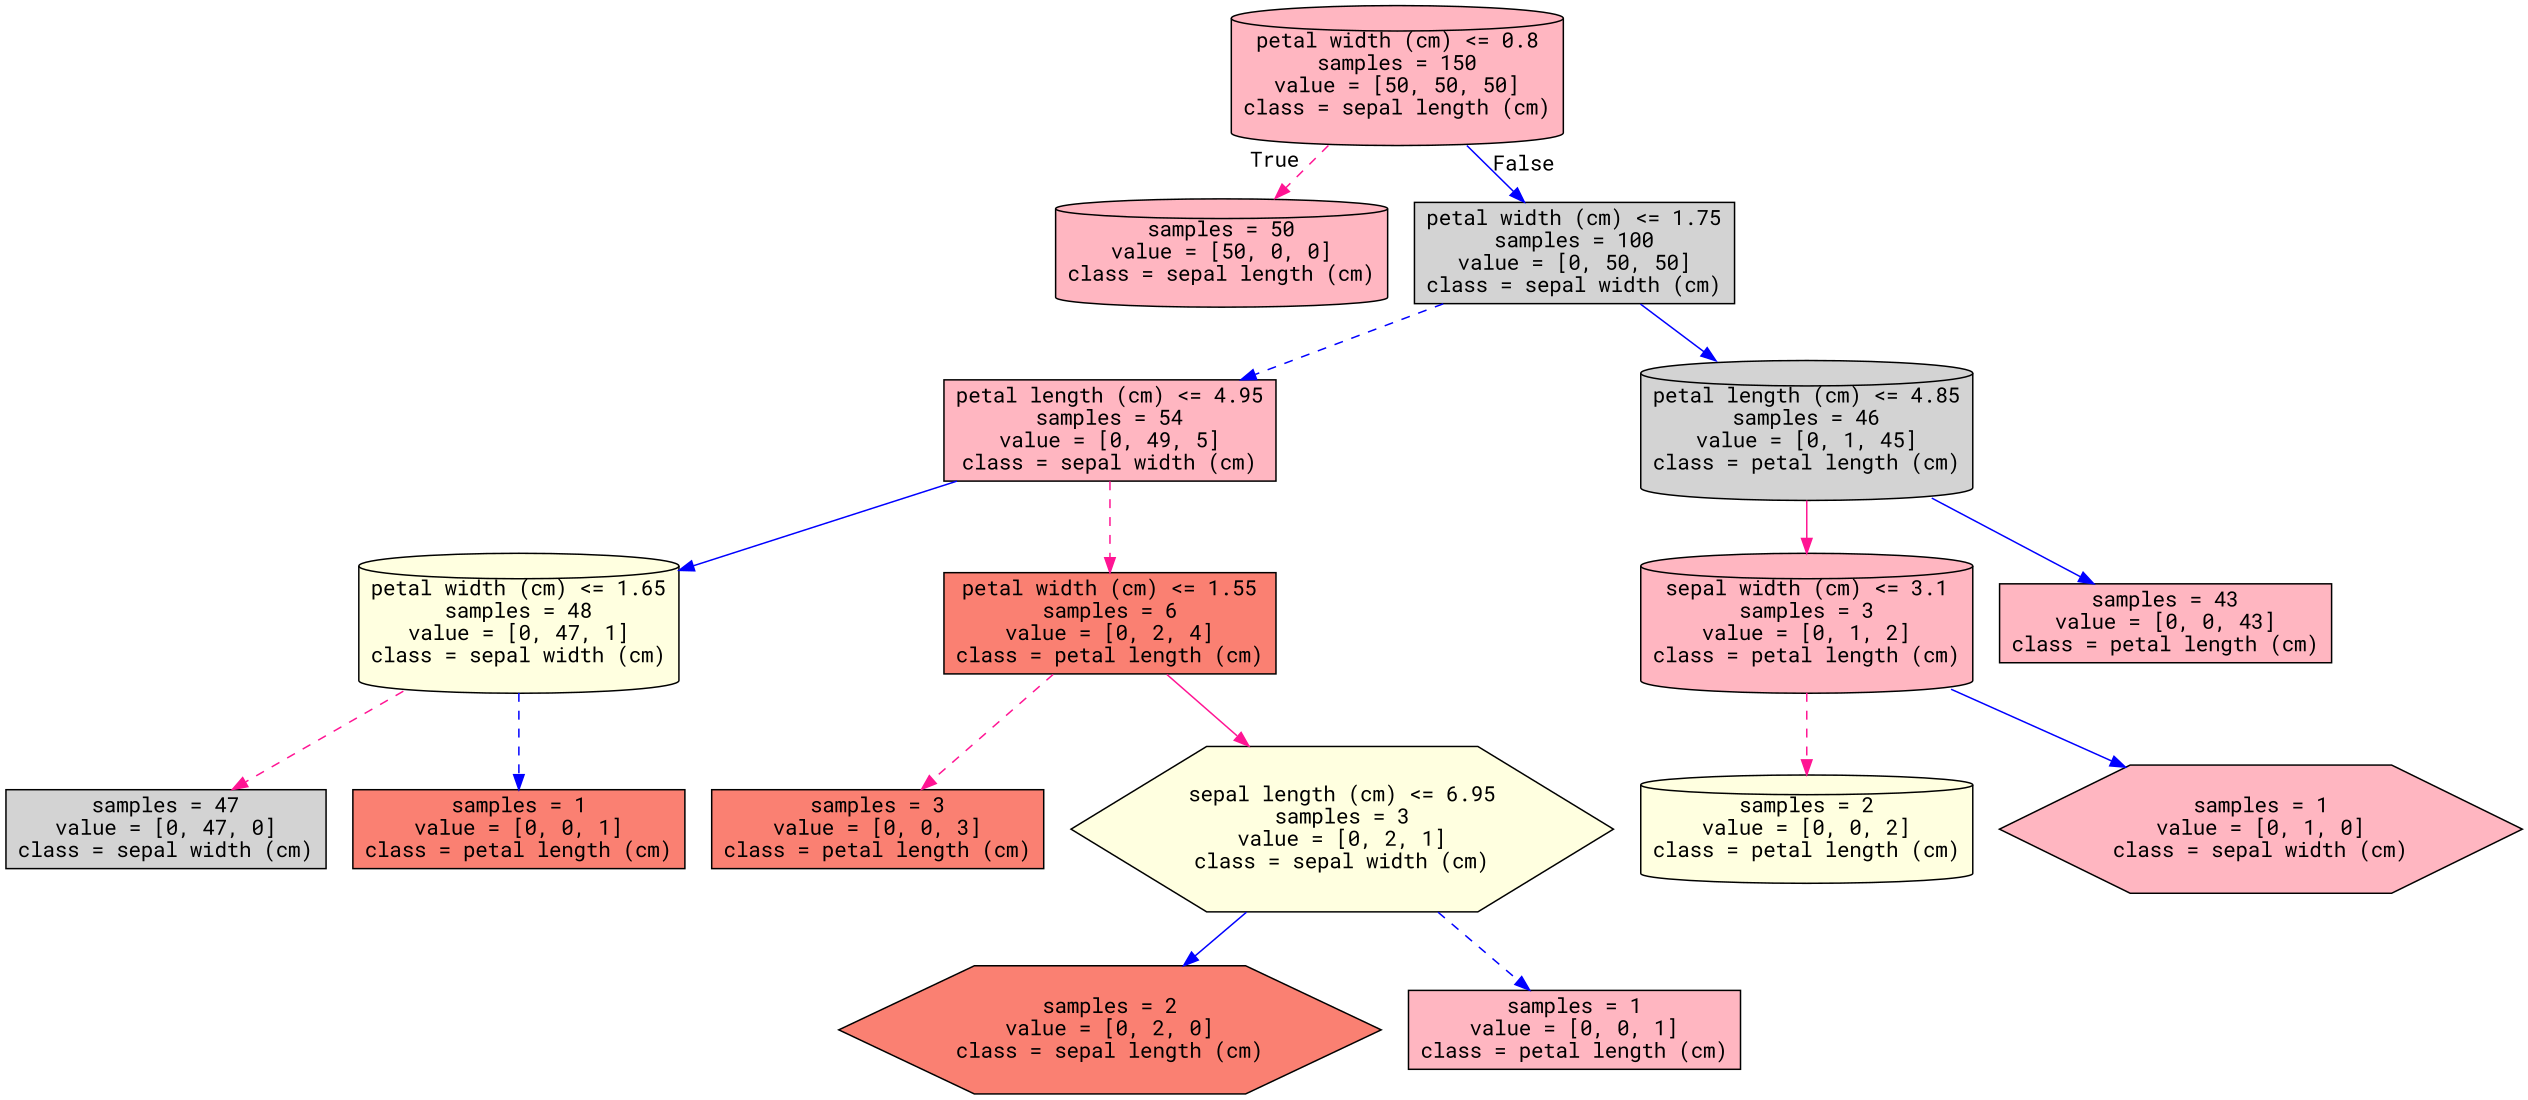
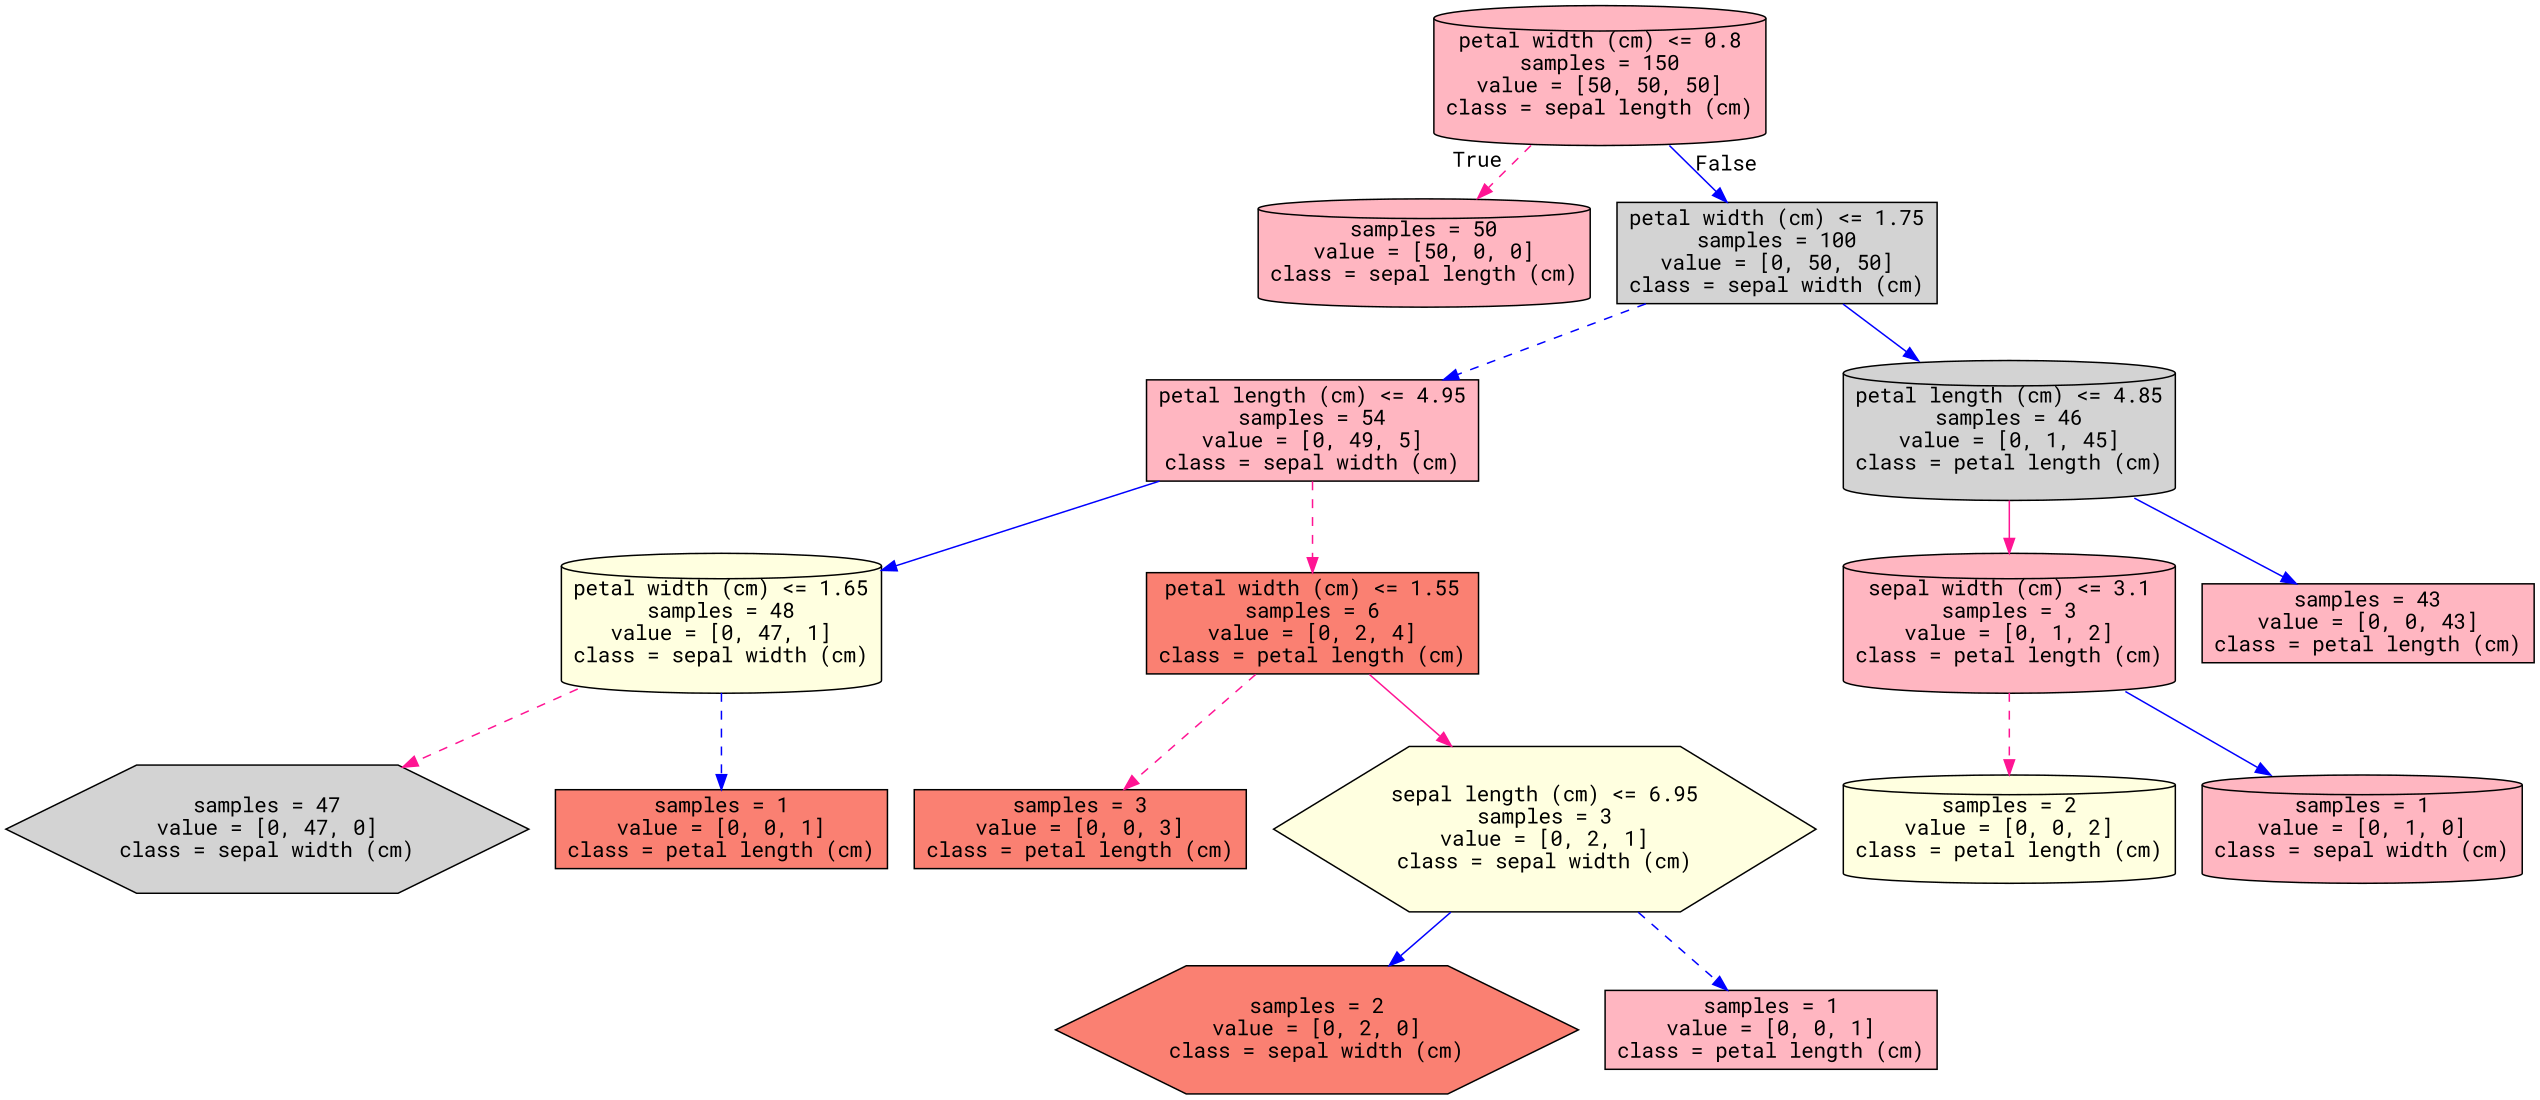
node "samples = 47 value = [0, 47, 0] class = sepal width (cm)": shape box -> hexagon
node "samples = 1 value = [0, 1, 0] class = sepal width (cm)": shape hexagon -> cylinder
node "samples = 2 value = [0, 2, 0] class = sepal length (cm)": label "samples = 2 value = [0, 2, 0] class = sepal length (cm)" -> "samples = 2 value = [0, 2, 0] class = sepal width (cm)"
